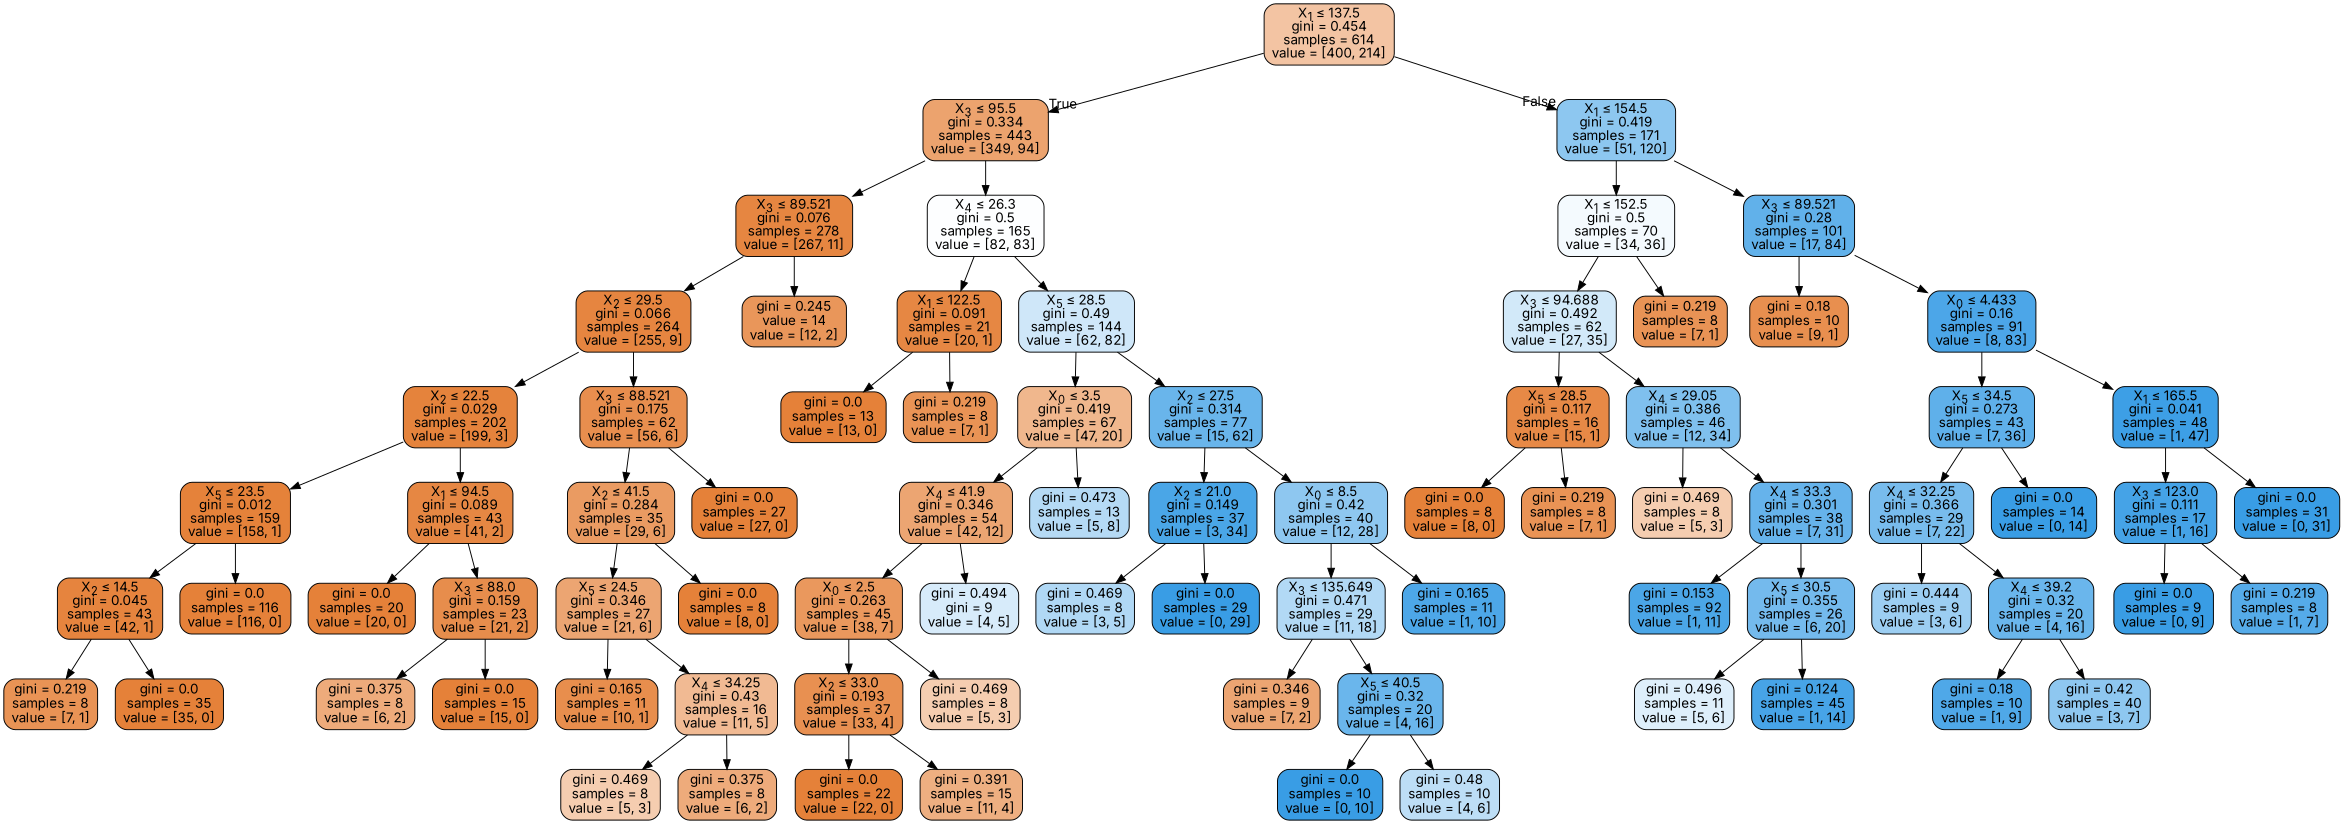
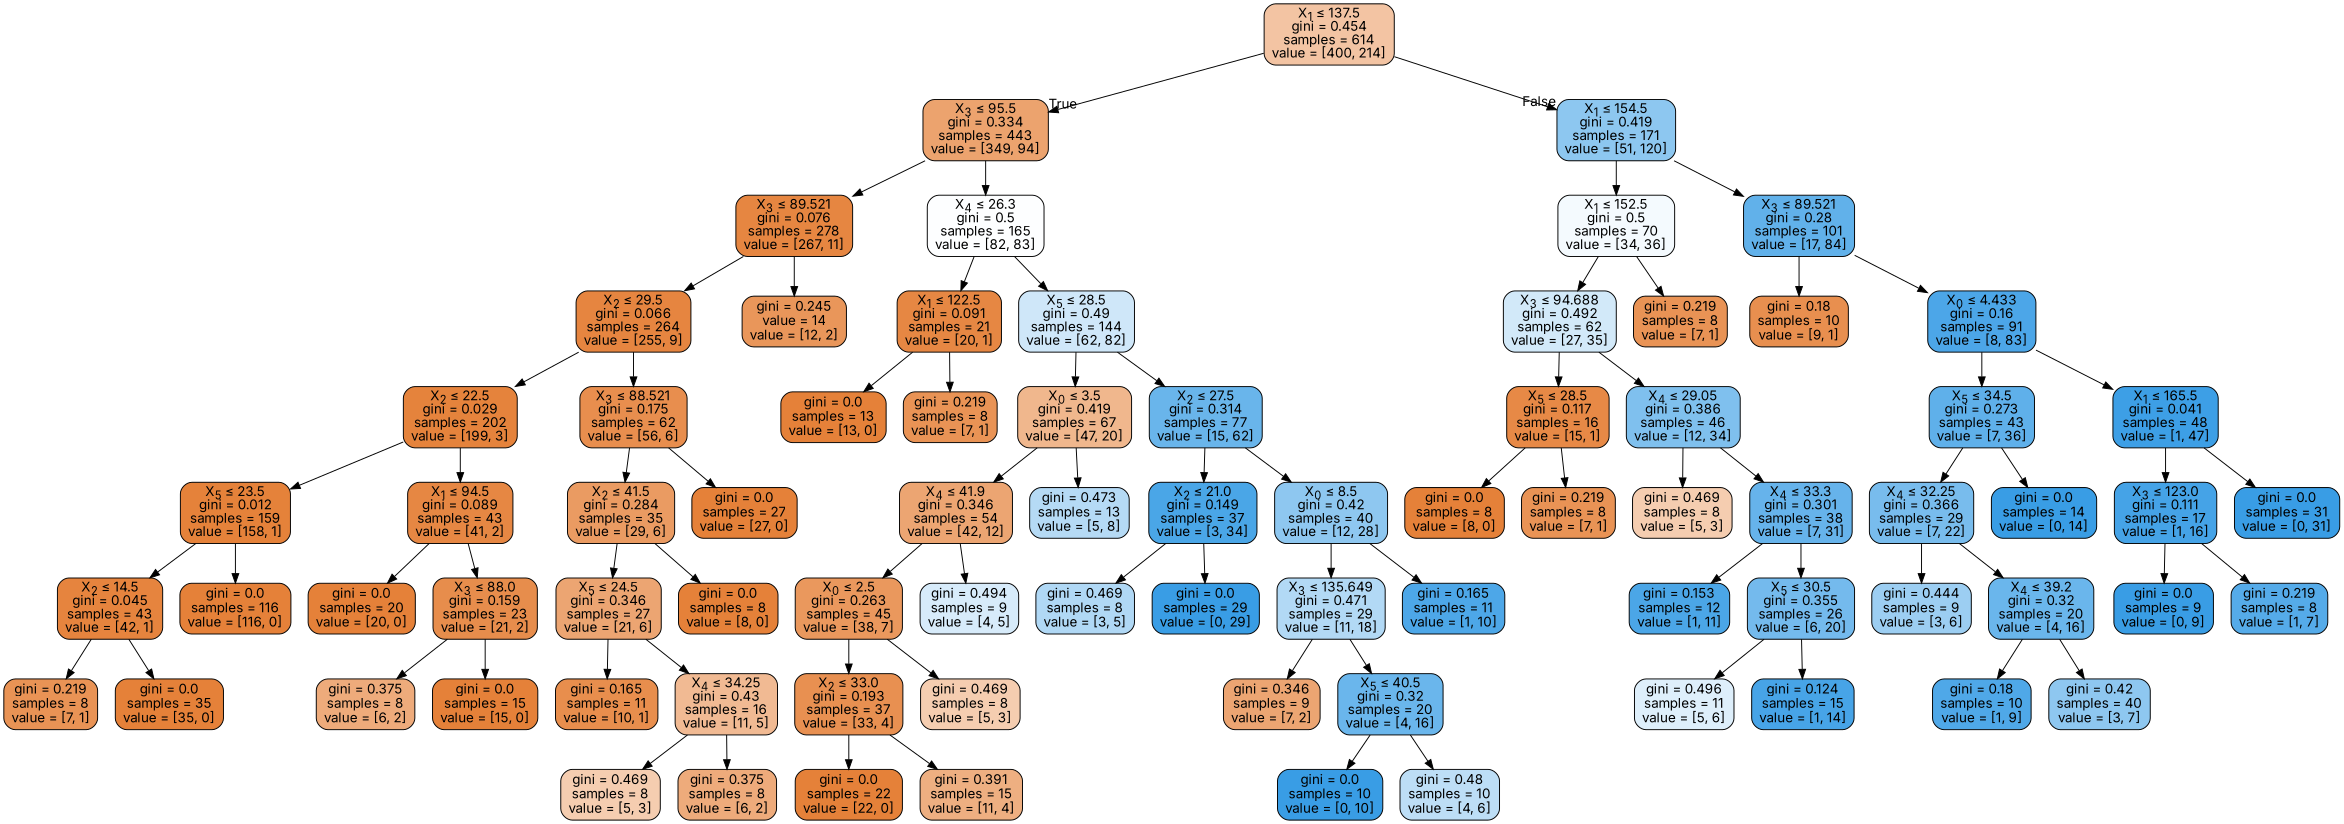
node "gini = 0.494": text "gini = 9" -> "samples = 9"
node "gini = 0.153": text "samples = 92" -> "samples = 12"
node "gini = 0.124": text "samples = 45" -> "samples = 15"
